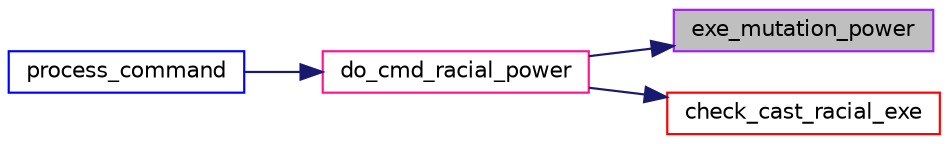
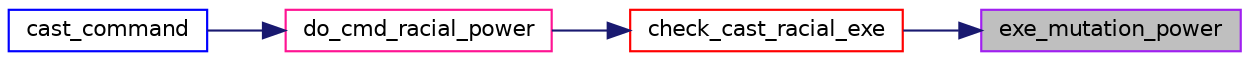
edge "do_cmd_racial_power" -> "exe_mutation_power": now "check_cast_racial_exe" -> "exe_mutation_power"
node "process_command": label "process_command" -> "cast_command"
